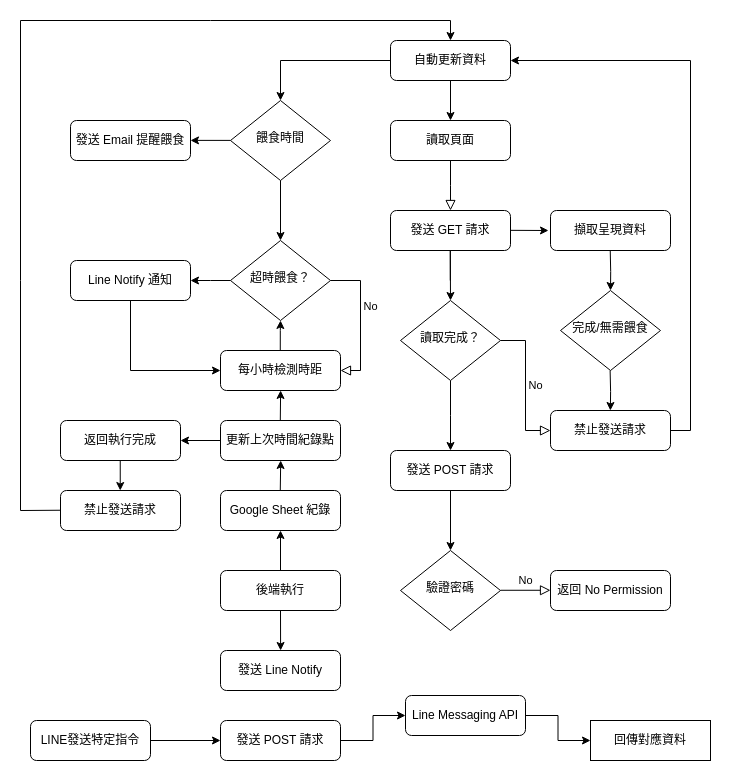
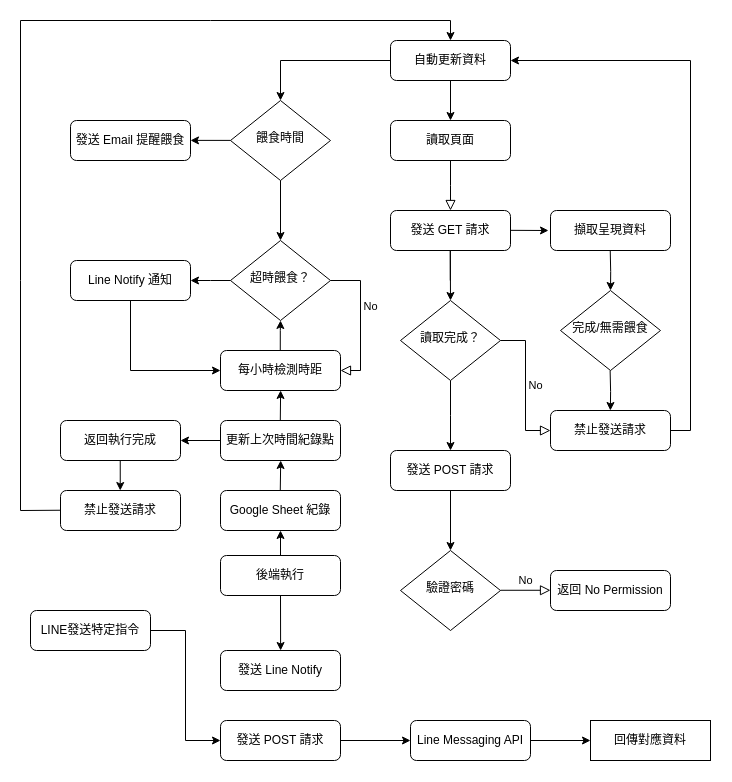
node "後端執行": moved (281, 591) -> (281, 576)
node "Line Messaging API": moved (466, 716) -> (471, 741)
node "LINE發送特定指令": moved (91, 741) -> (91, 631)
